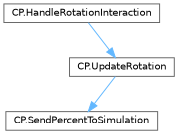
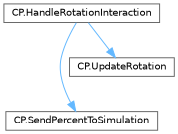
edge "CP.UpdateRotation" -> "CP.SendPercentToSimulation": now "CP.HandleRotationInteraction" -> "CP.SendPercentToSimulation"
